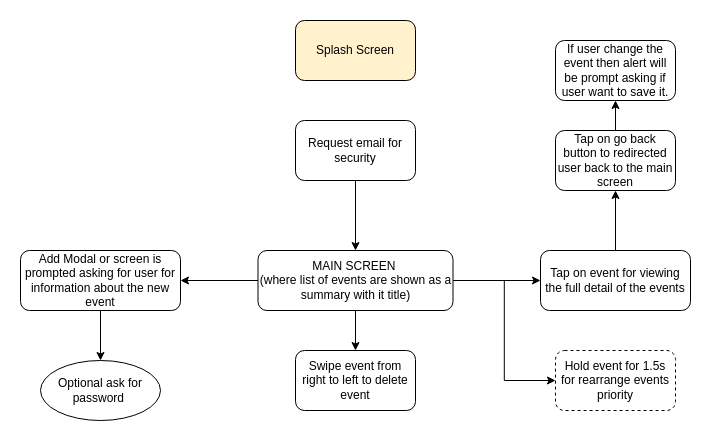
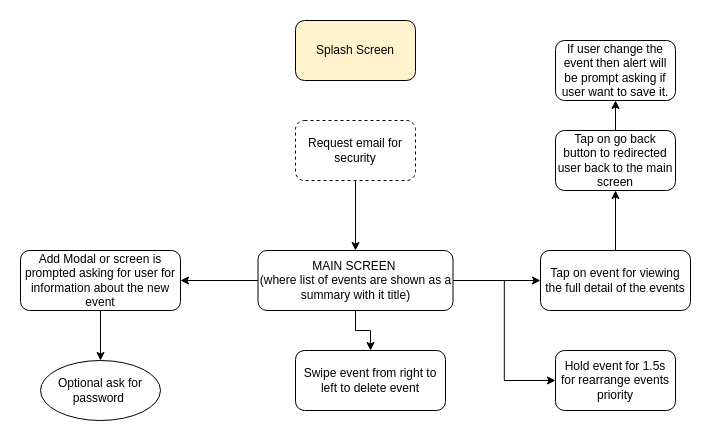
node "Request email for security": style solid -> dashed
node "Swipe event from right to left to delete event": size 120x60 -> 150x60
node "Hold event for 1.5s for rearrange events priority": style dashed -> solid
